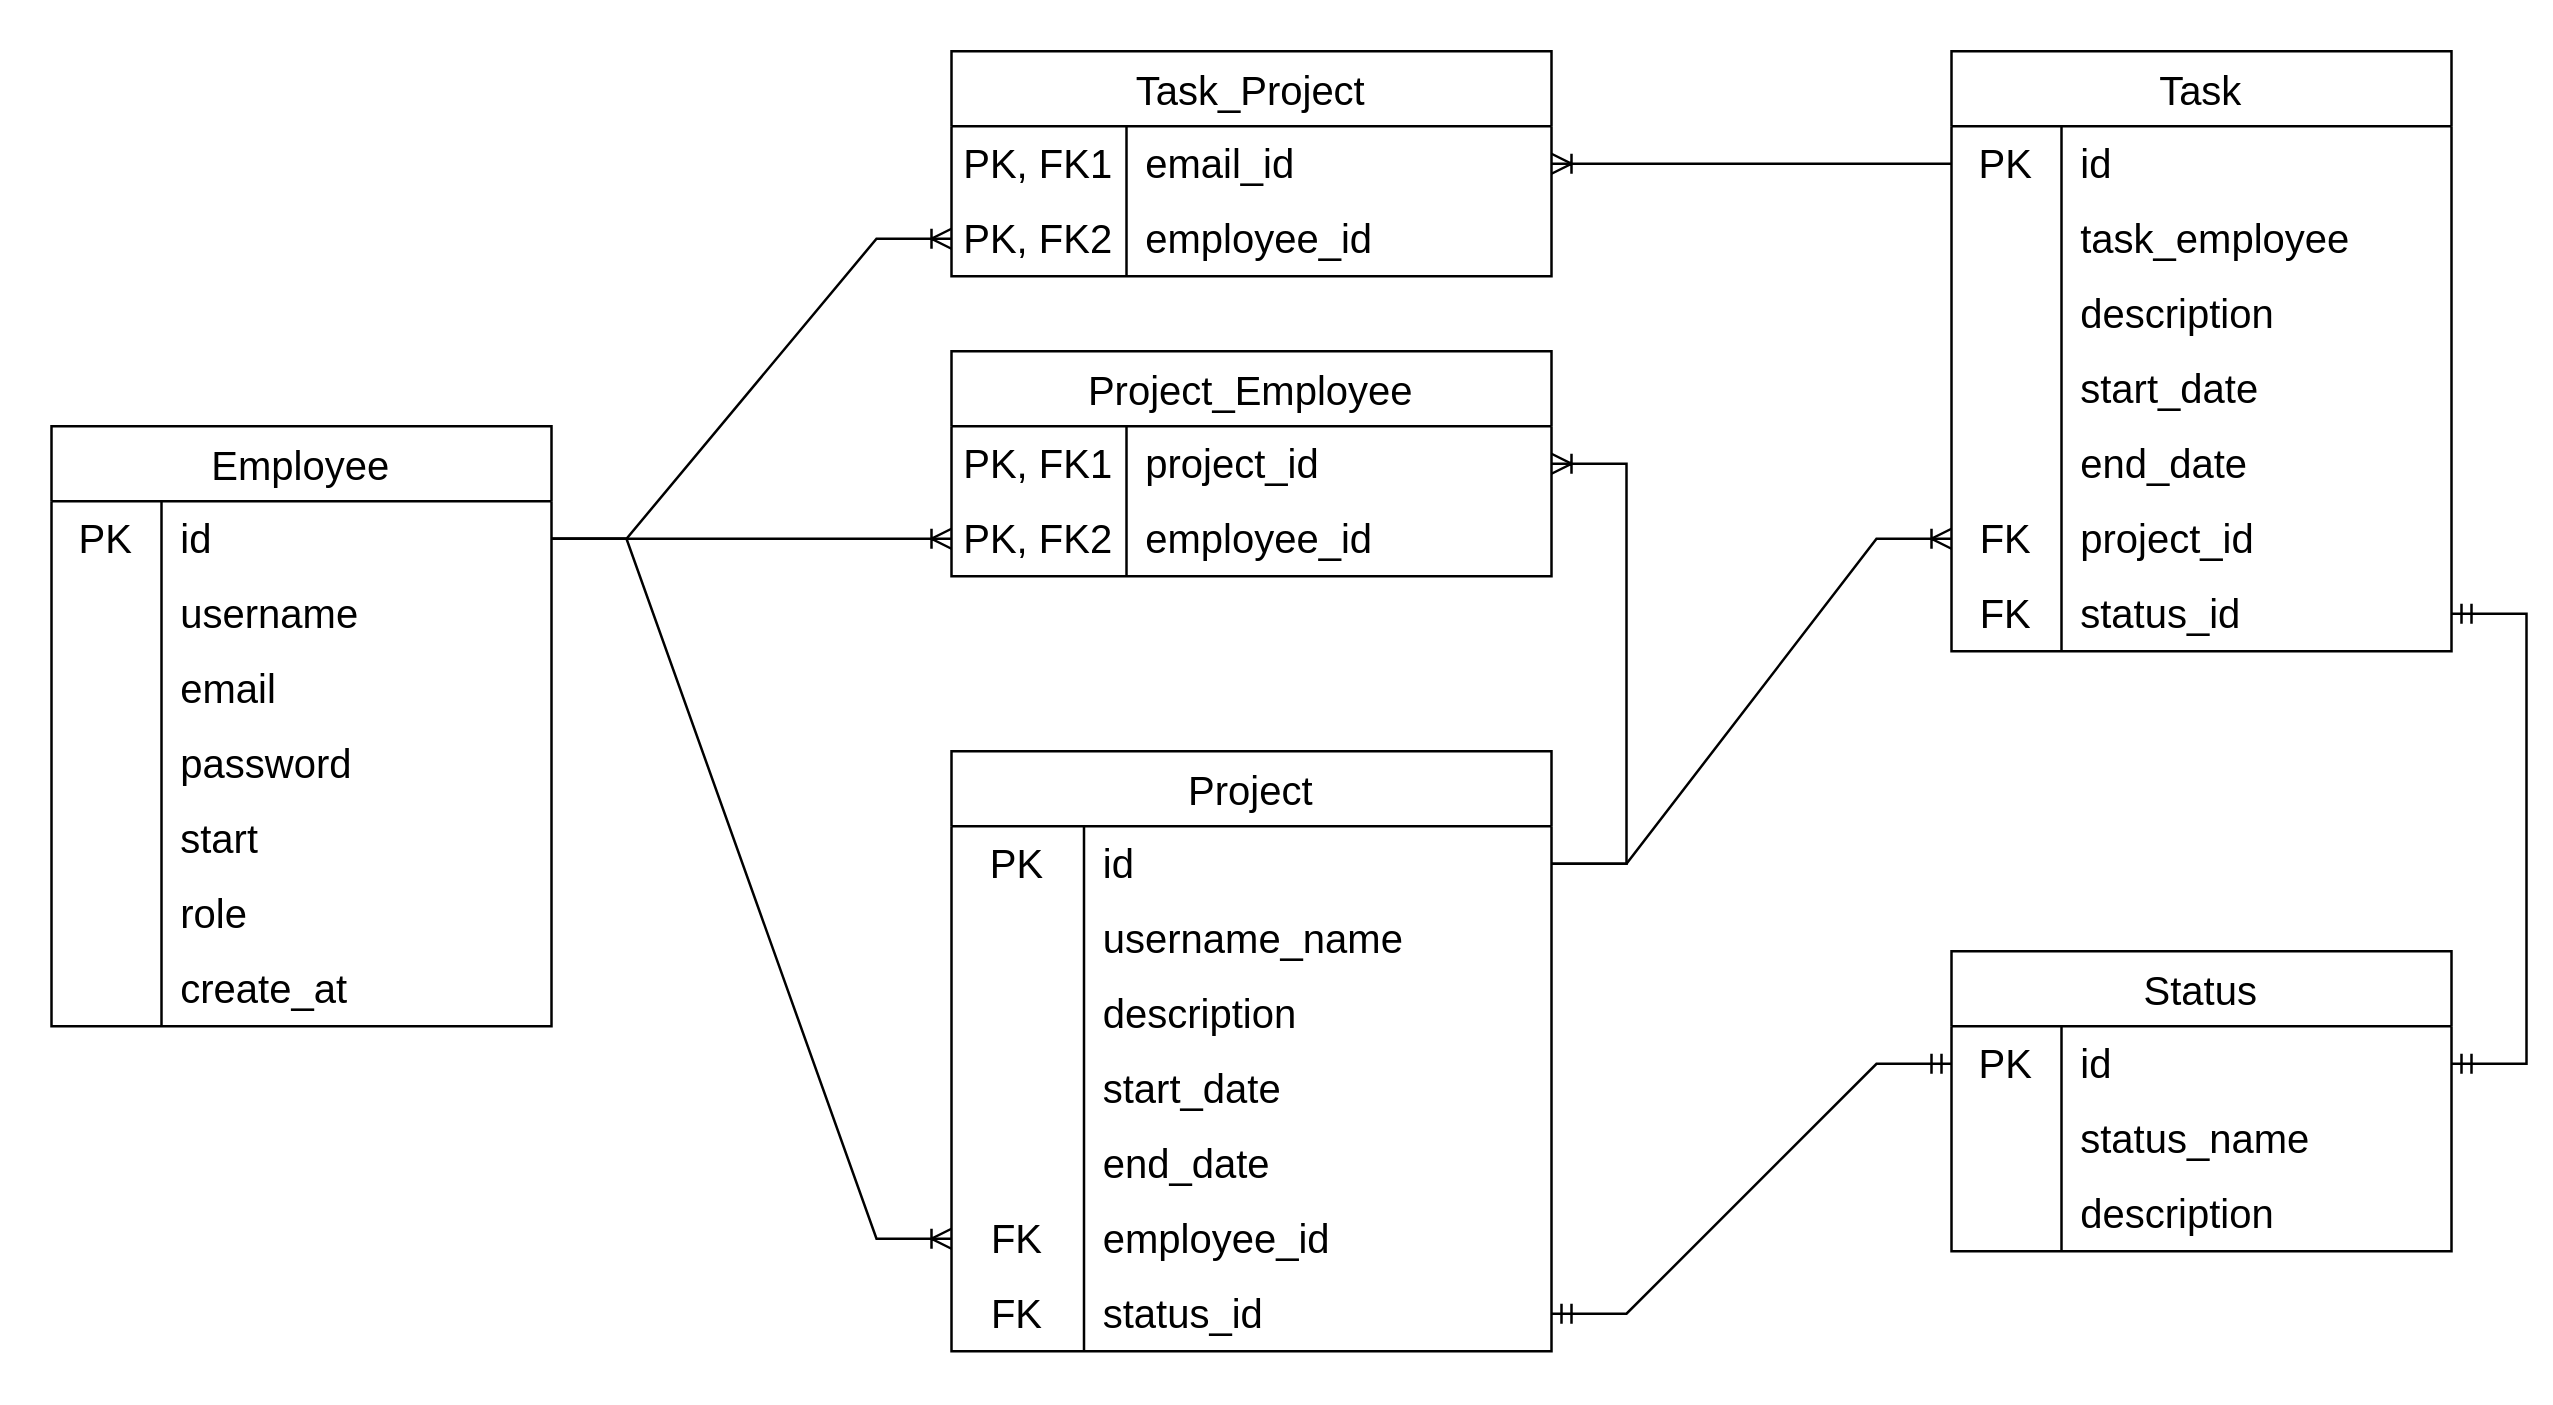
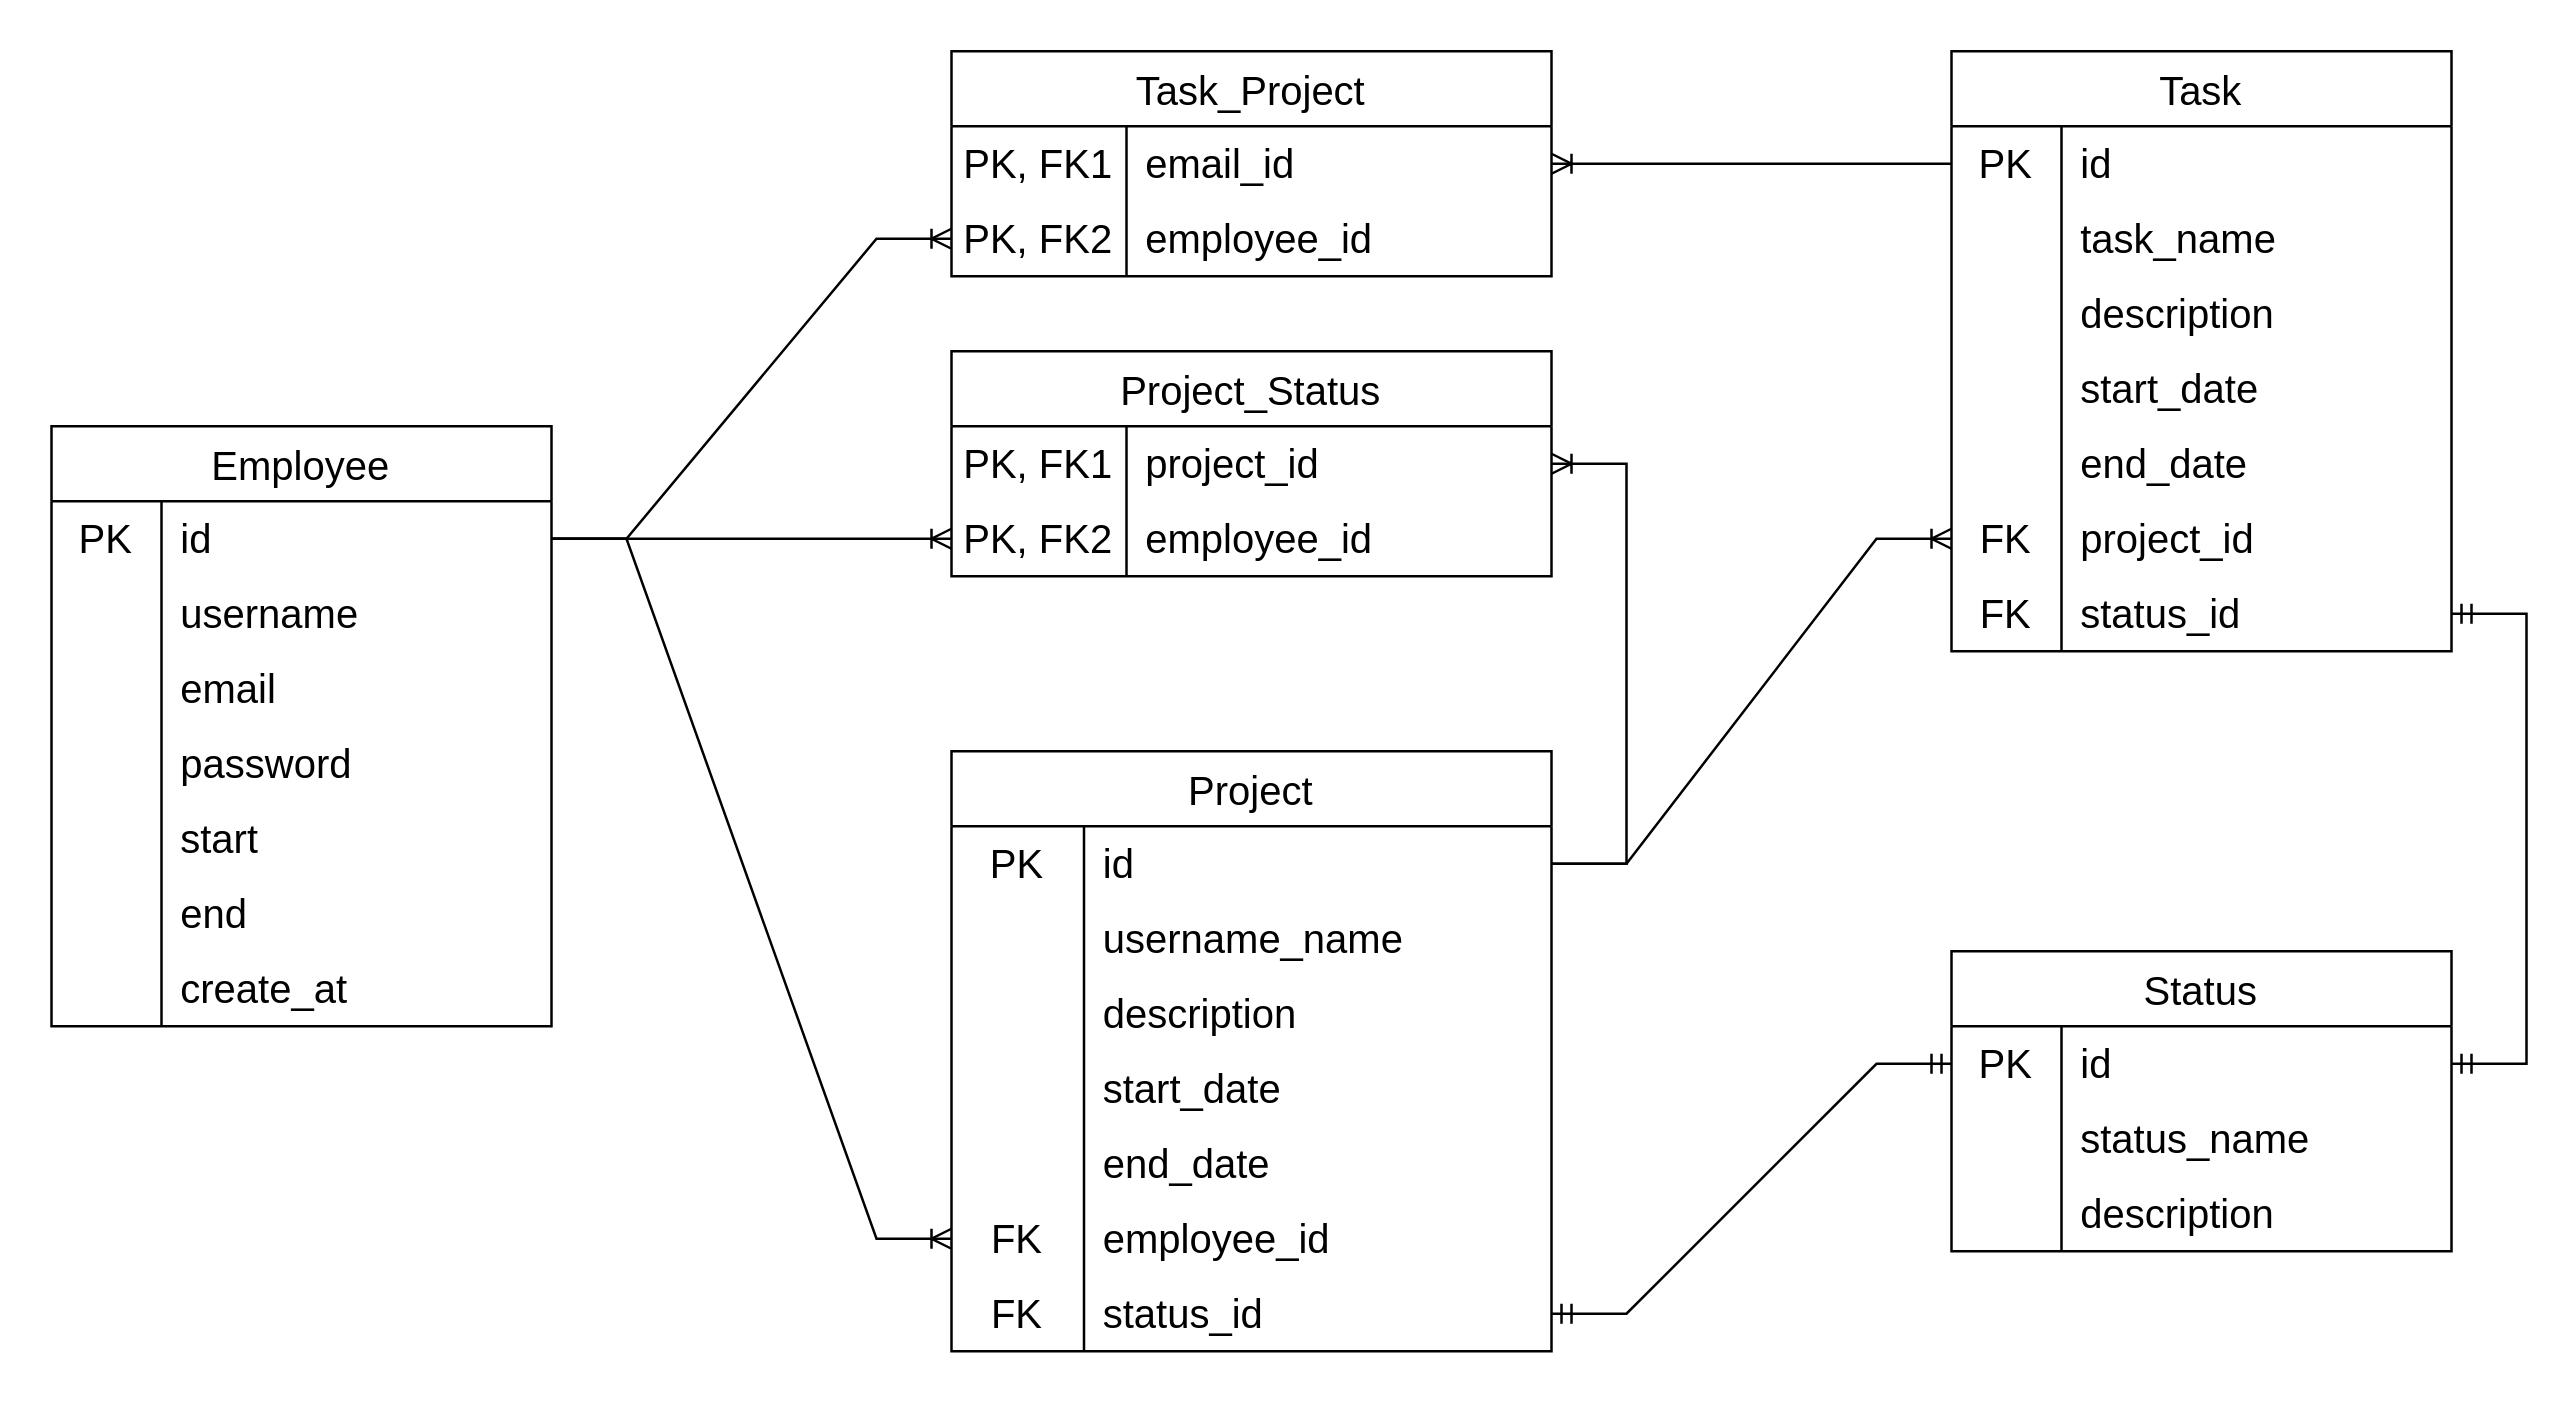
node "task_employee": label "task_employee" -> "task_name"
node "Project_Employee": label "Project_Employee" -> "Project_Status"
node "role": label "role" -> "end"
